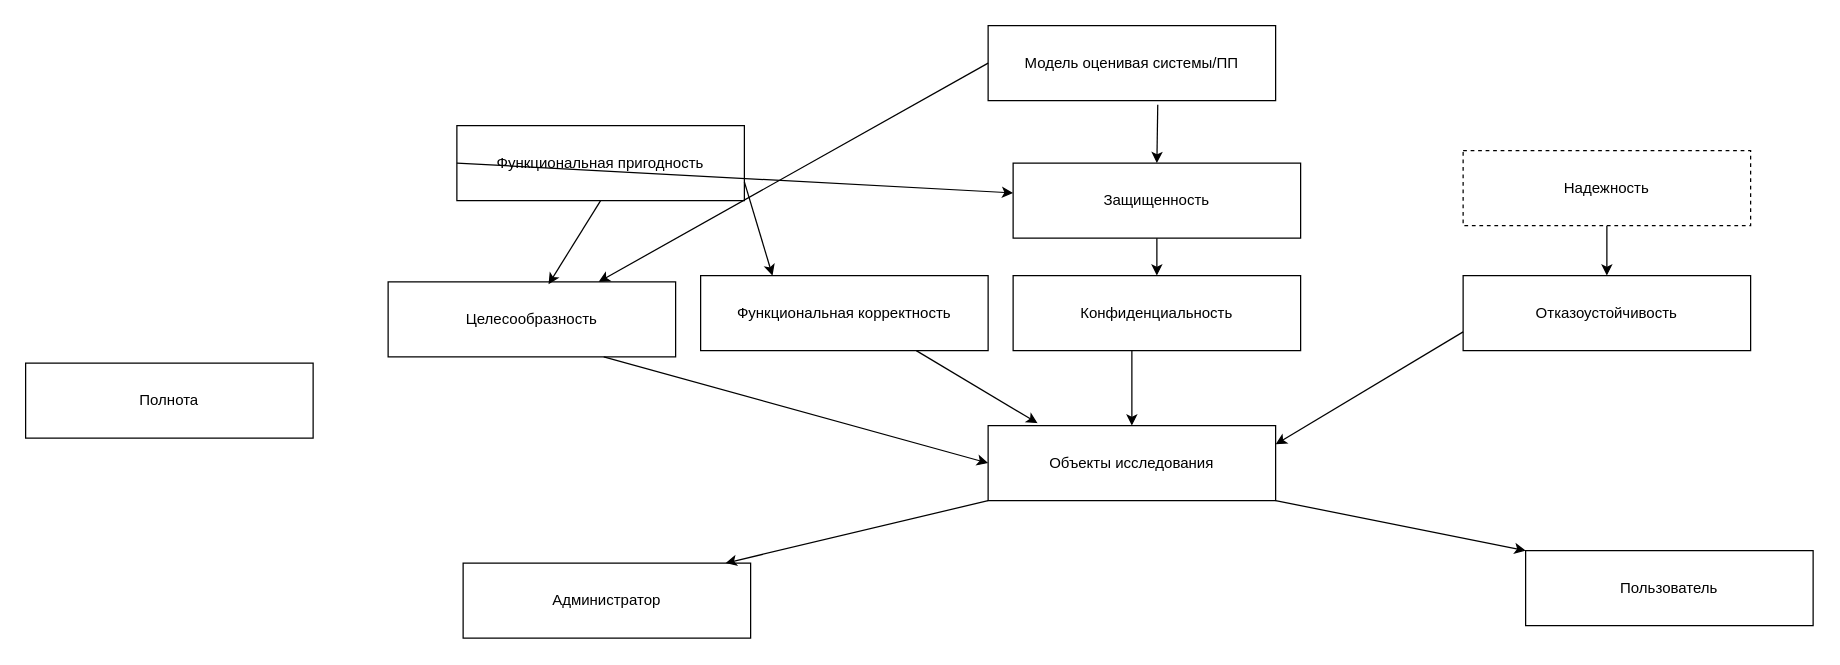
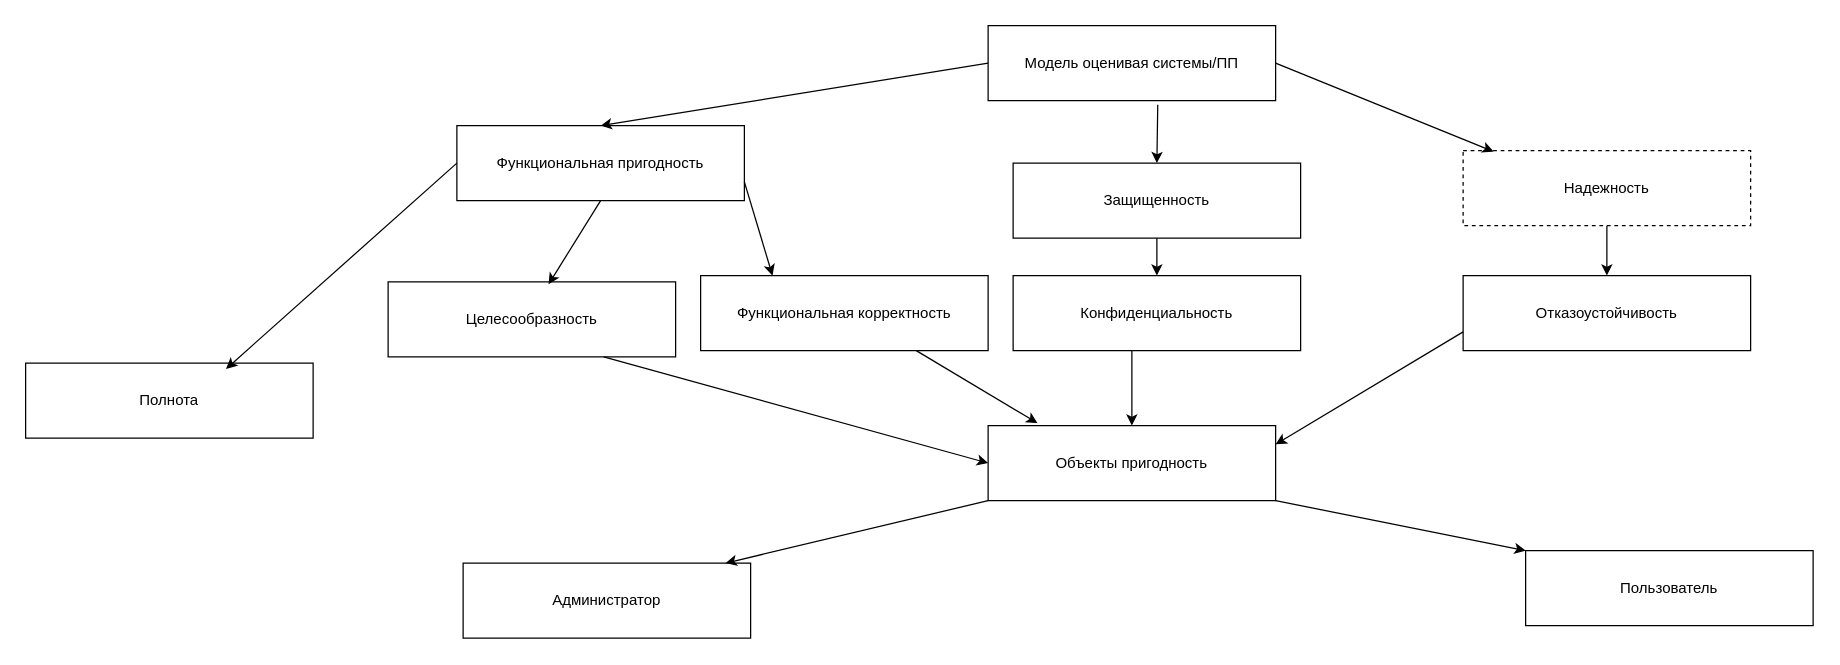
edge "Модель оценивая системы/ПП" -> "Надежность": added
edge "Модель оценивая системы/ПП" -> "Целесообразность": now "Модель оценивая системы/ПП" -> "Функциональная пригодность"
edge "Функциональная пригодность" -> "Защищенность": now "Функциональная пригодность" -> "Полнота"
node "Объекты исследования": label "Объекты исследования" -> "Объекты пригодность"
